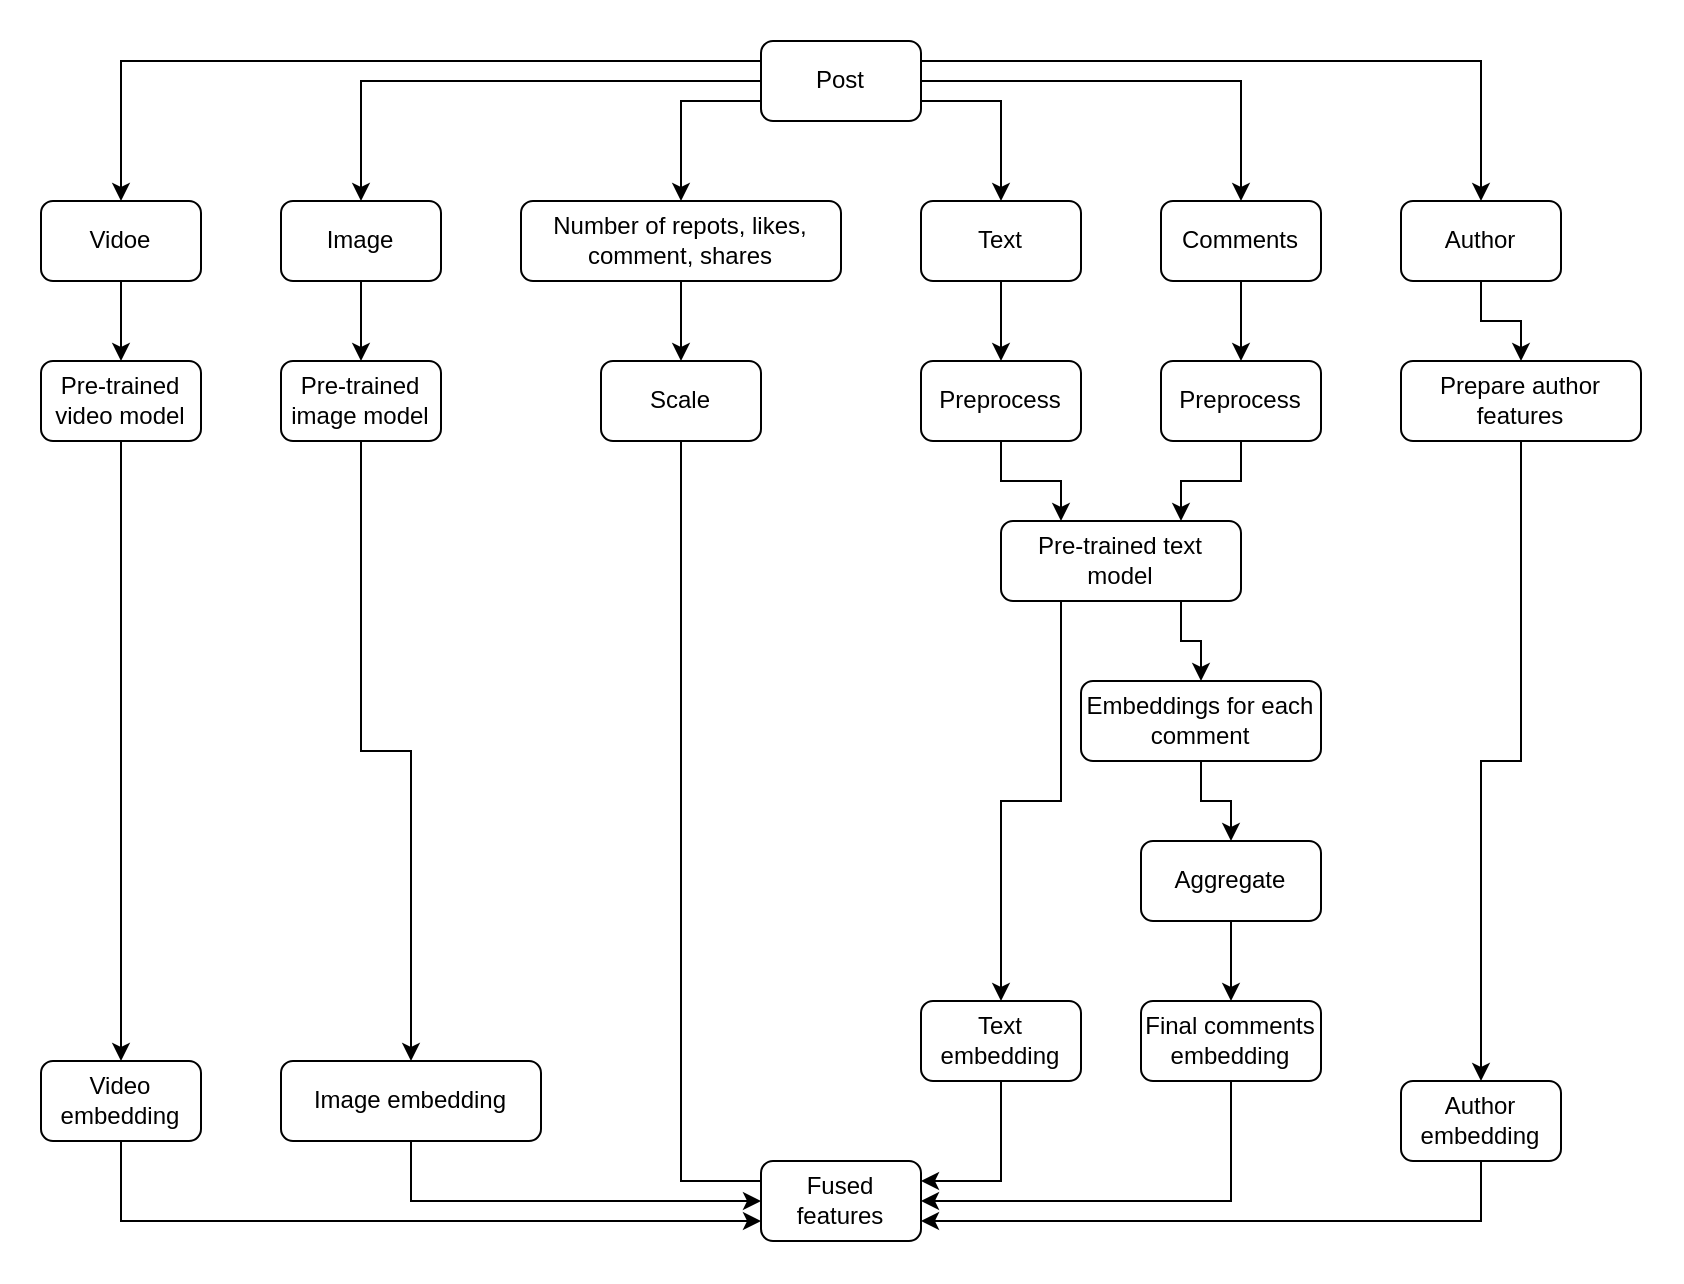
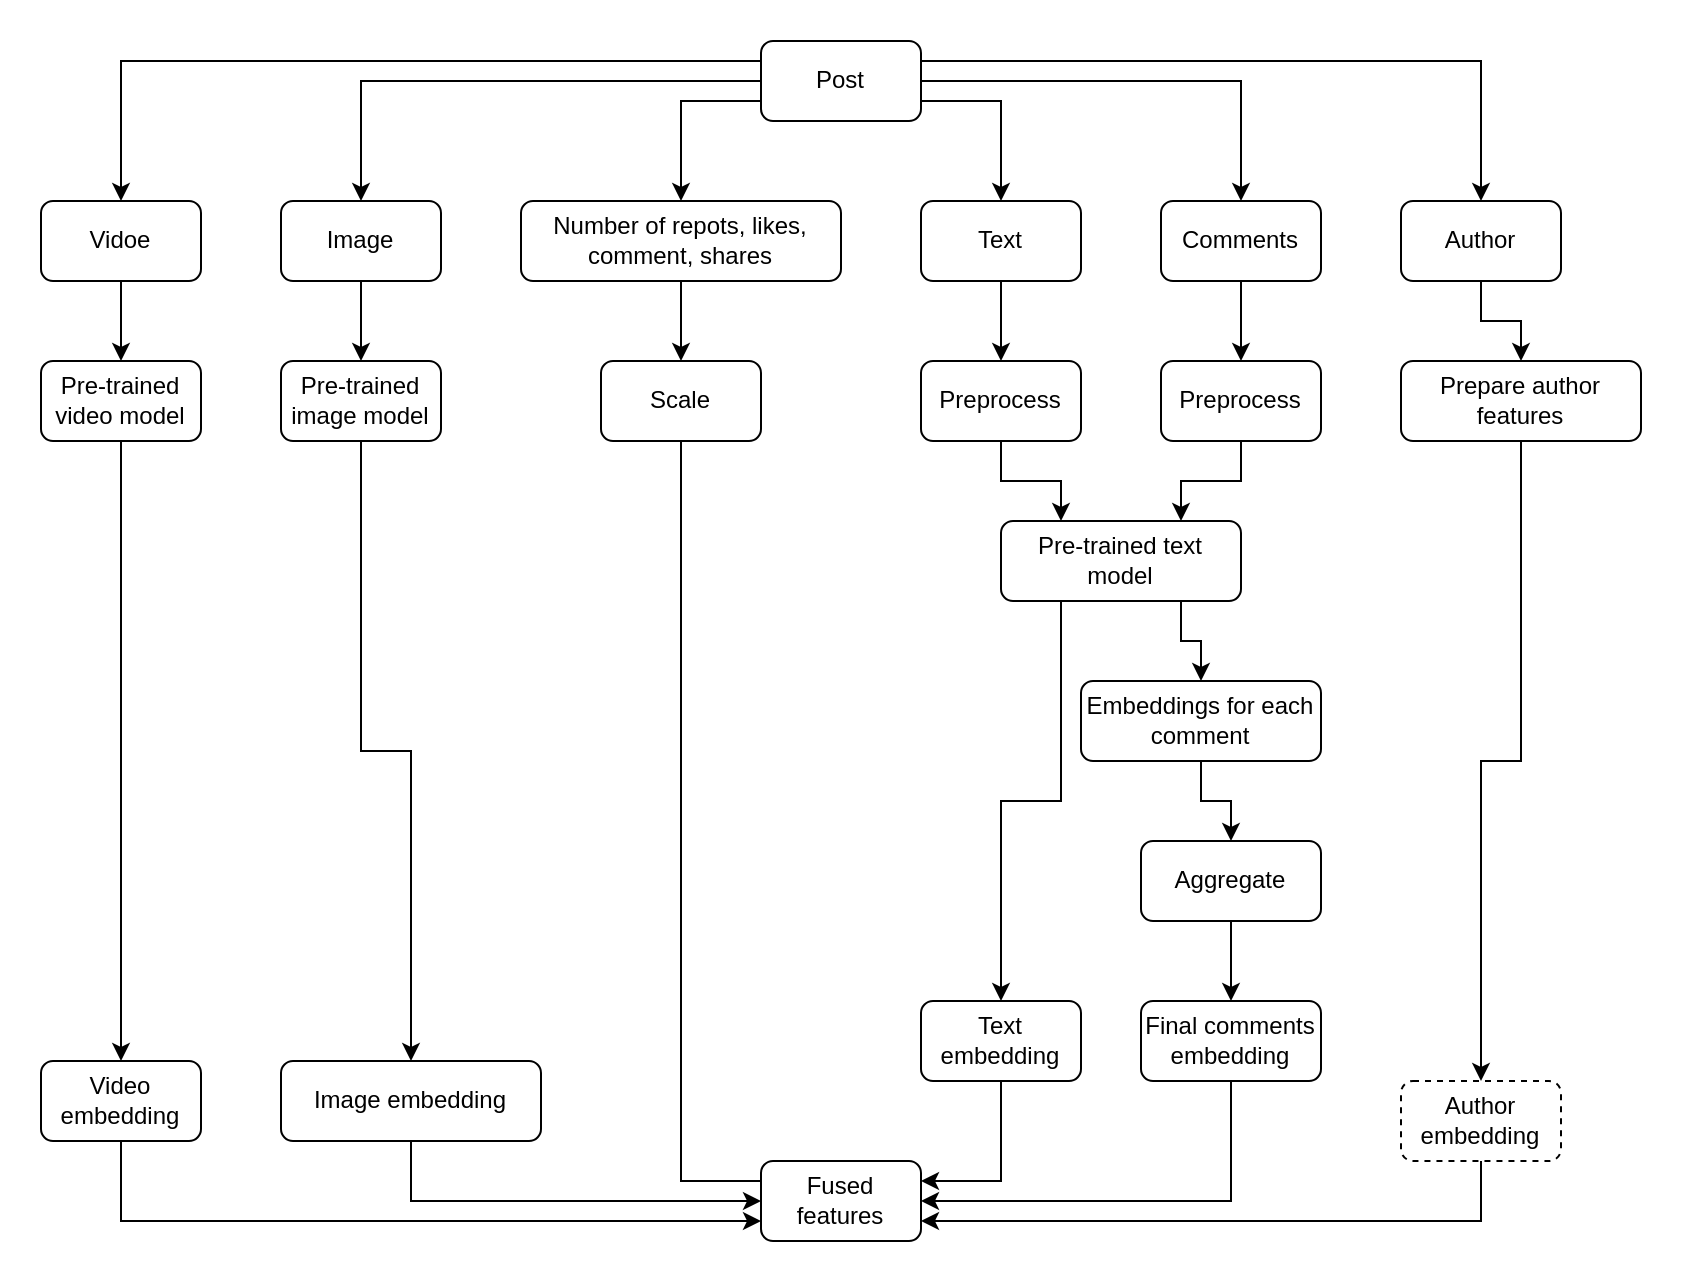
node "Author embedding": style solid -> dashed
